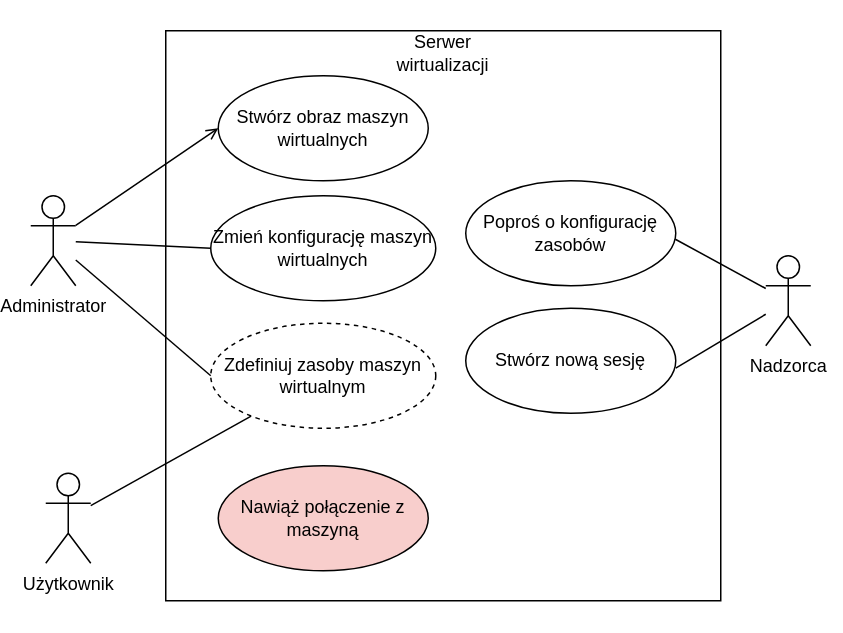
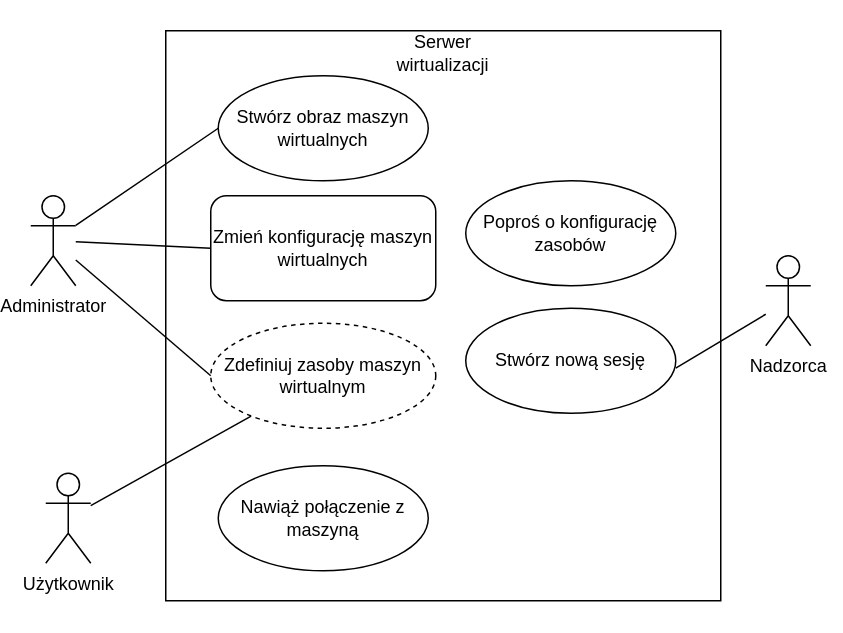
edge "Administrator" -> "Stwórz obraz maszyn wirtualnych": arrowhead open -> none
node "Zmień konfigurację maszyn wirtualnych": shape ellipse -> rounded rectangle
edge "Poproś o konfigurację zasobów" -- "Nadzorca": removed
node "Nawiąż połączenie z maszyną": fillcolor #f8cecc -> #ffffff
